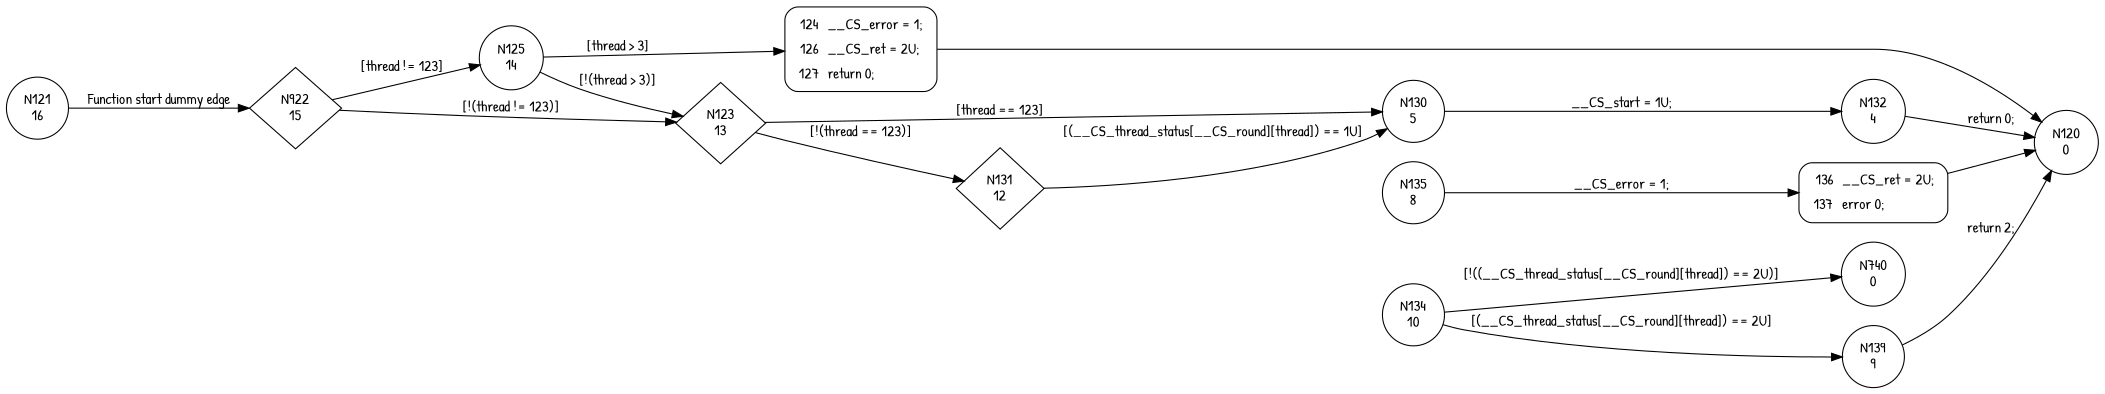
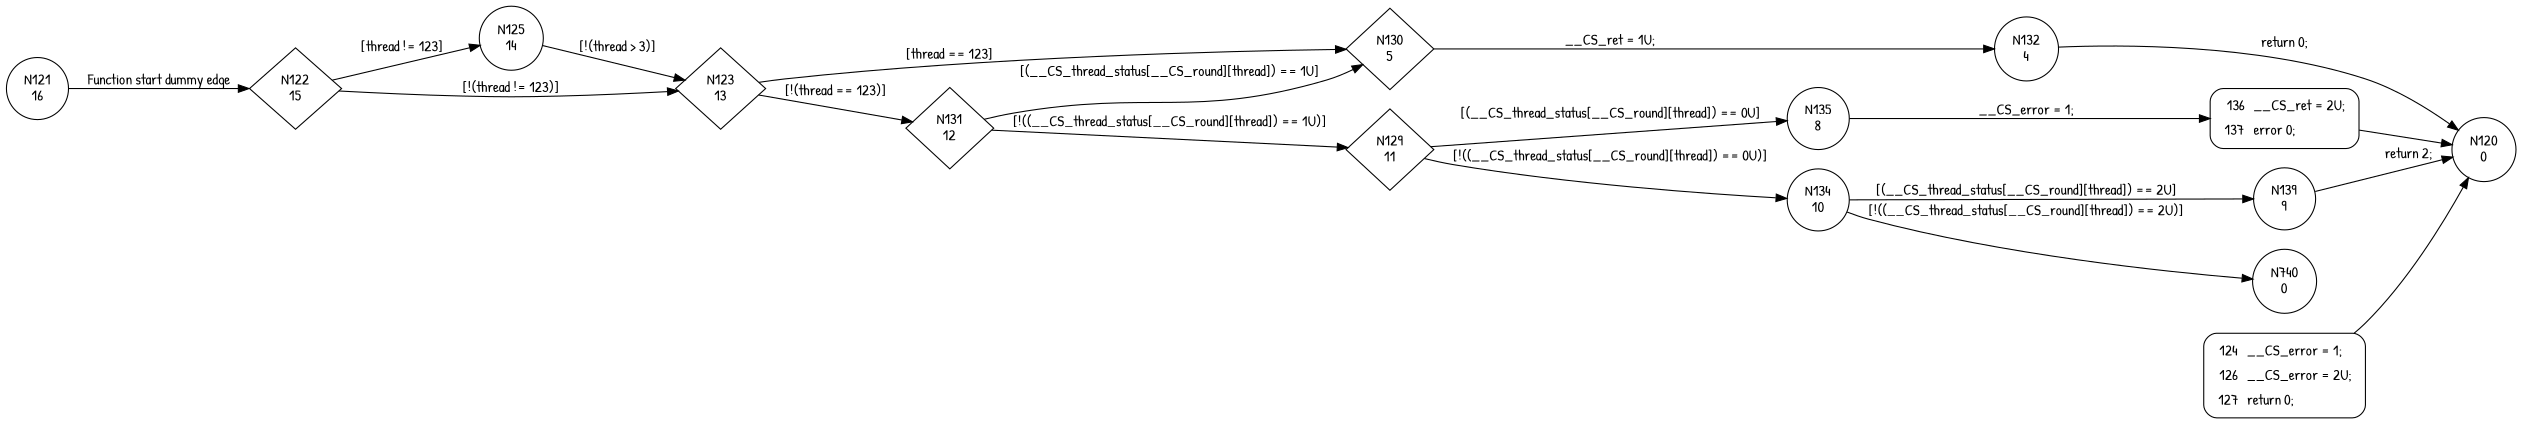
node "124": text "__CS_ret = 2U;" -> "__CS_error = 2U;"
edge "N125 14" -> "124": removed, label "[thread > 3]"
edge "N130 5" -> "N132 4": label "__CS_start = 1U;" -> "__CS_ret = 1U;"
node "N922 15": label "N922 15" -> "N122 15"
node "N130 5": shape circle -> diamond
node "N129 11": added
